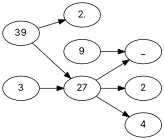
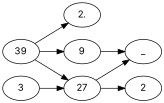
edge "39" -> "9": added
node "4": removed
